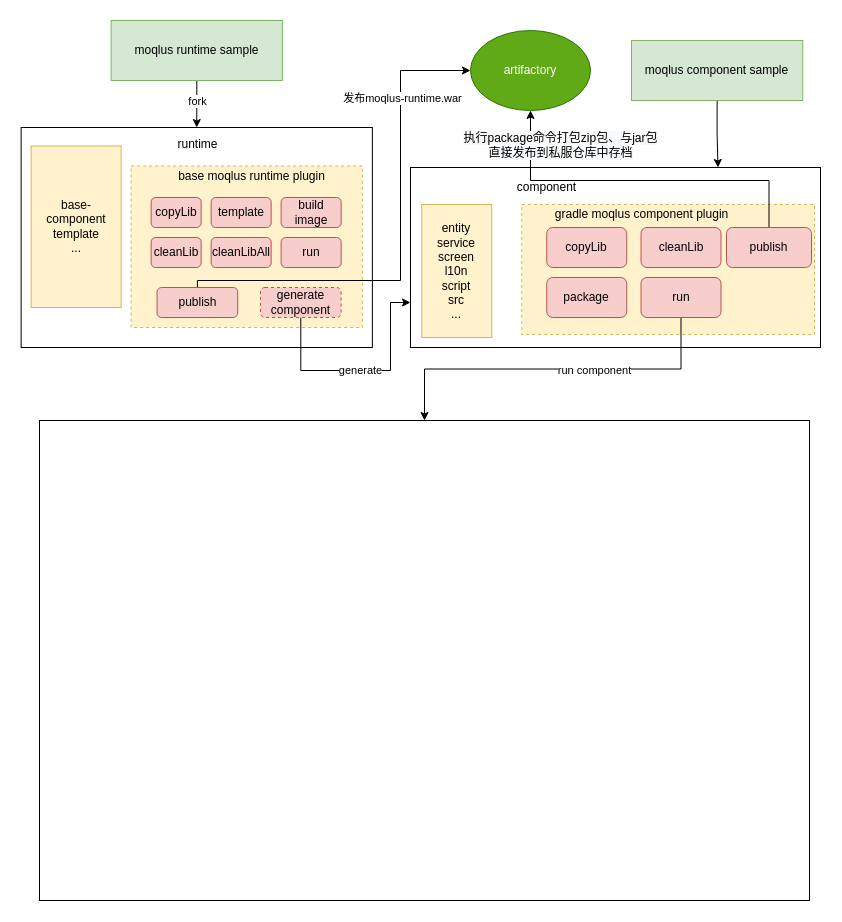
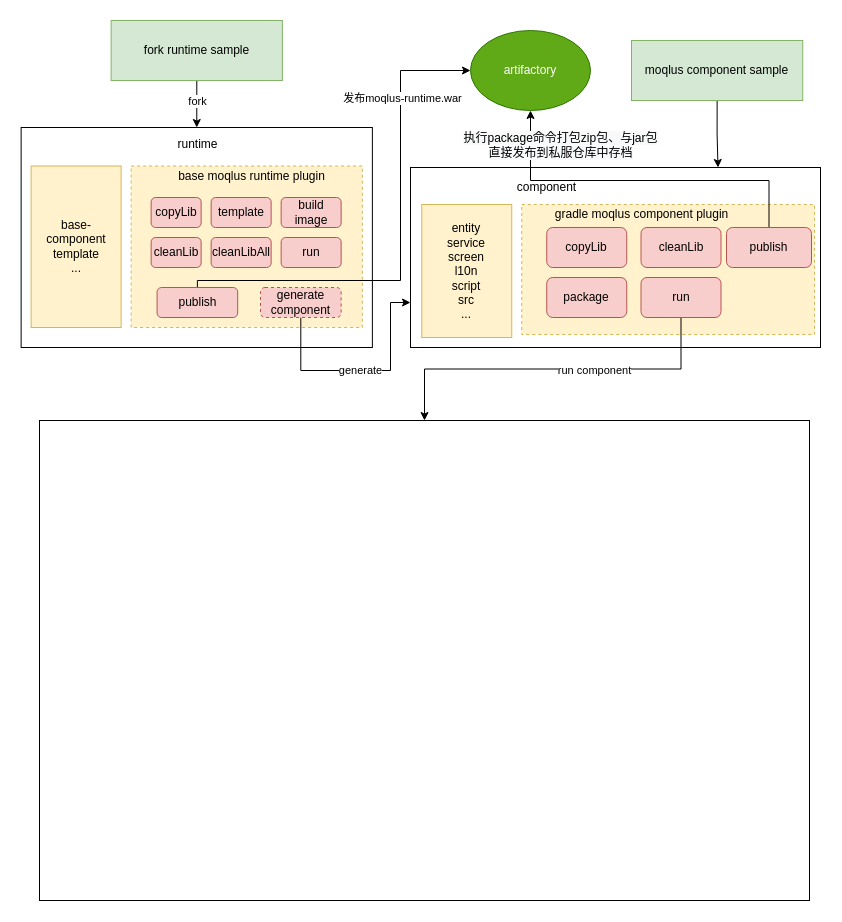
node "moqlus runtime sample": label "moqlus runtime sample" -> "fork runtime sample"
node "base-component template ...": moved (76, 227) -> (76, 247)
node "entity service screen l10n script src ...": size 70x133 -> 90x133
